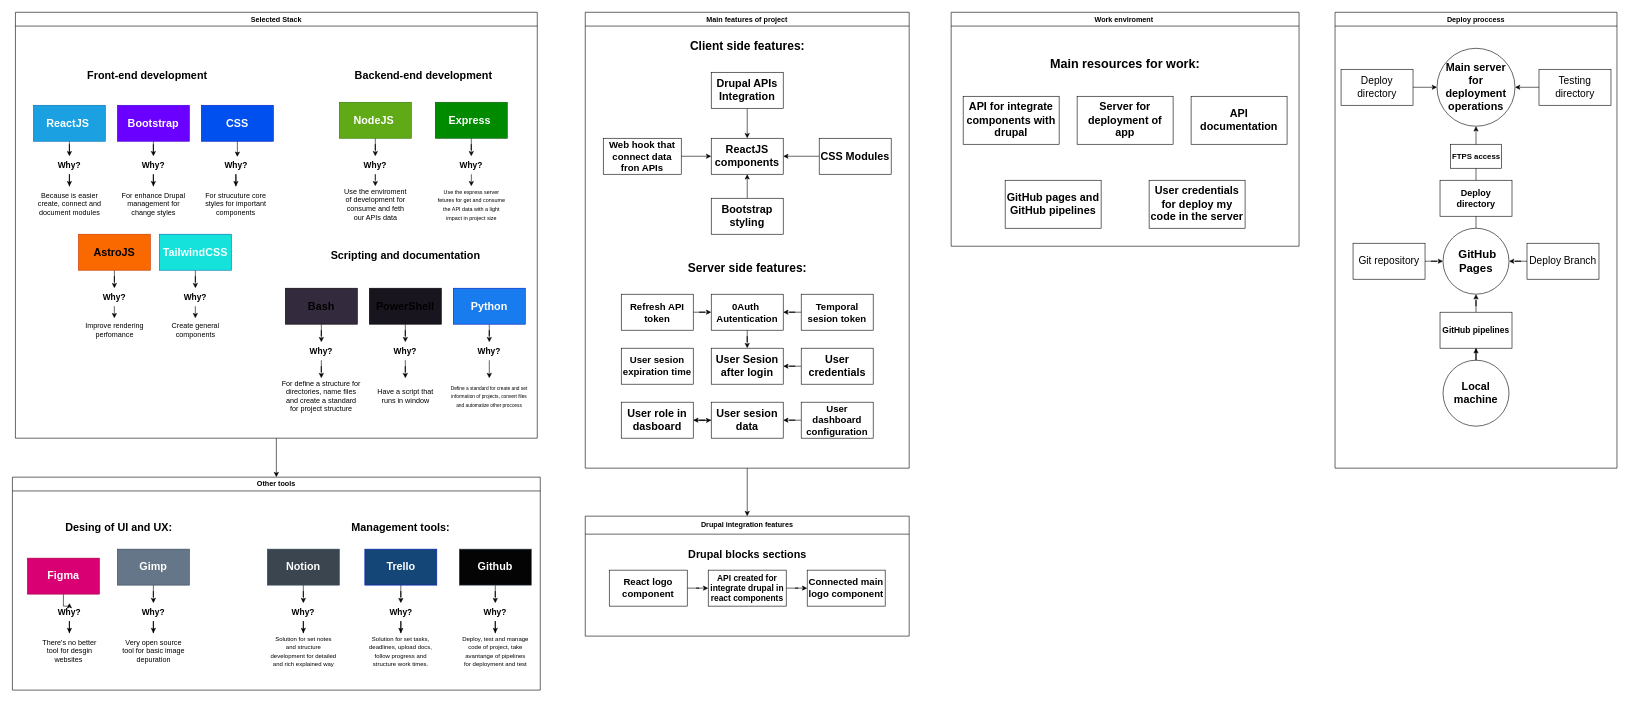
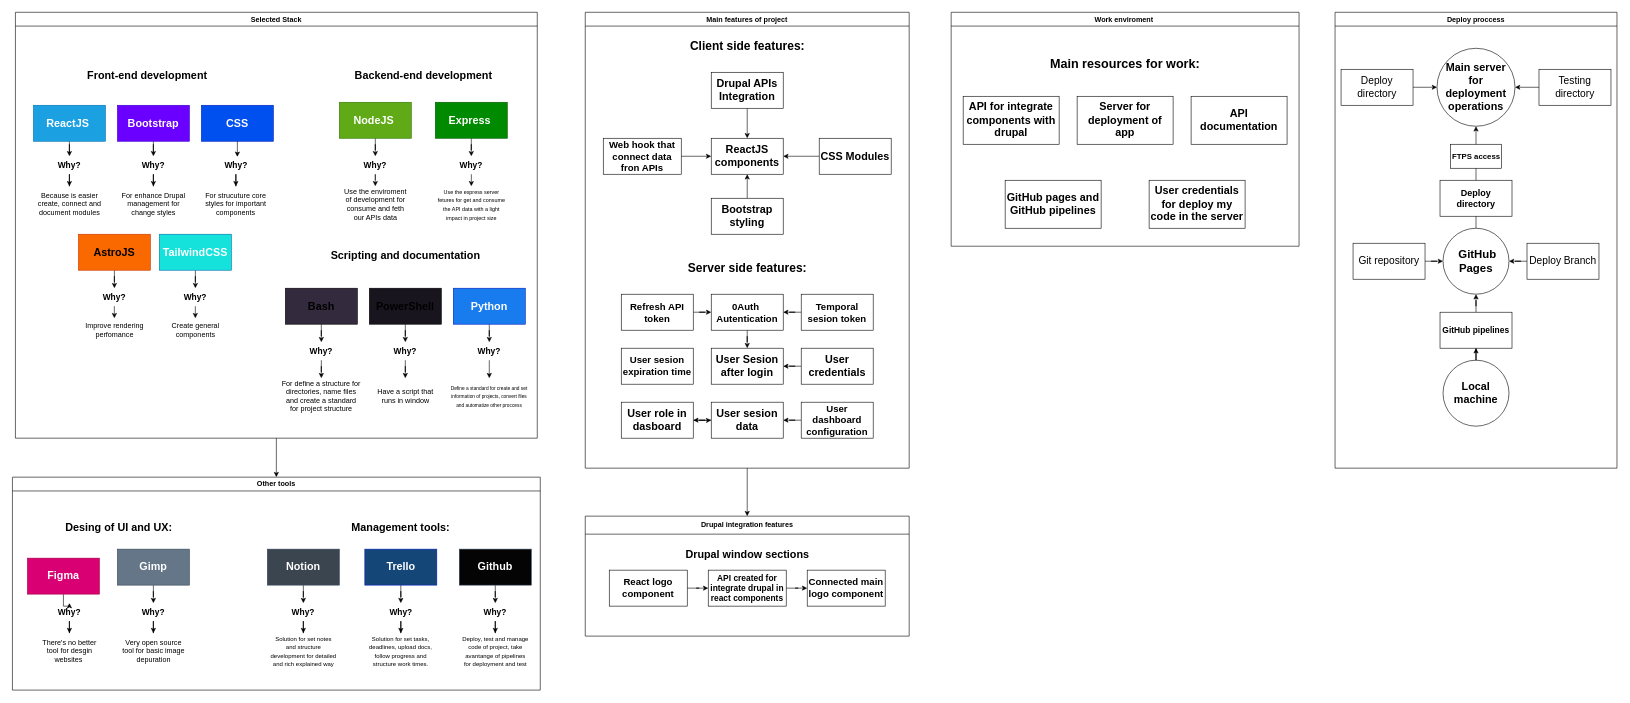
node "Drupal blocks sections": label "Drupal blocks sections" -> "Drupal window sections"
